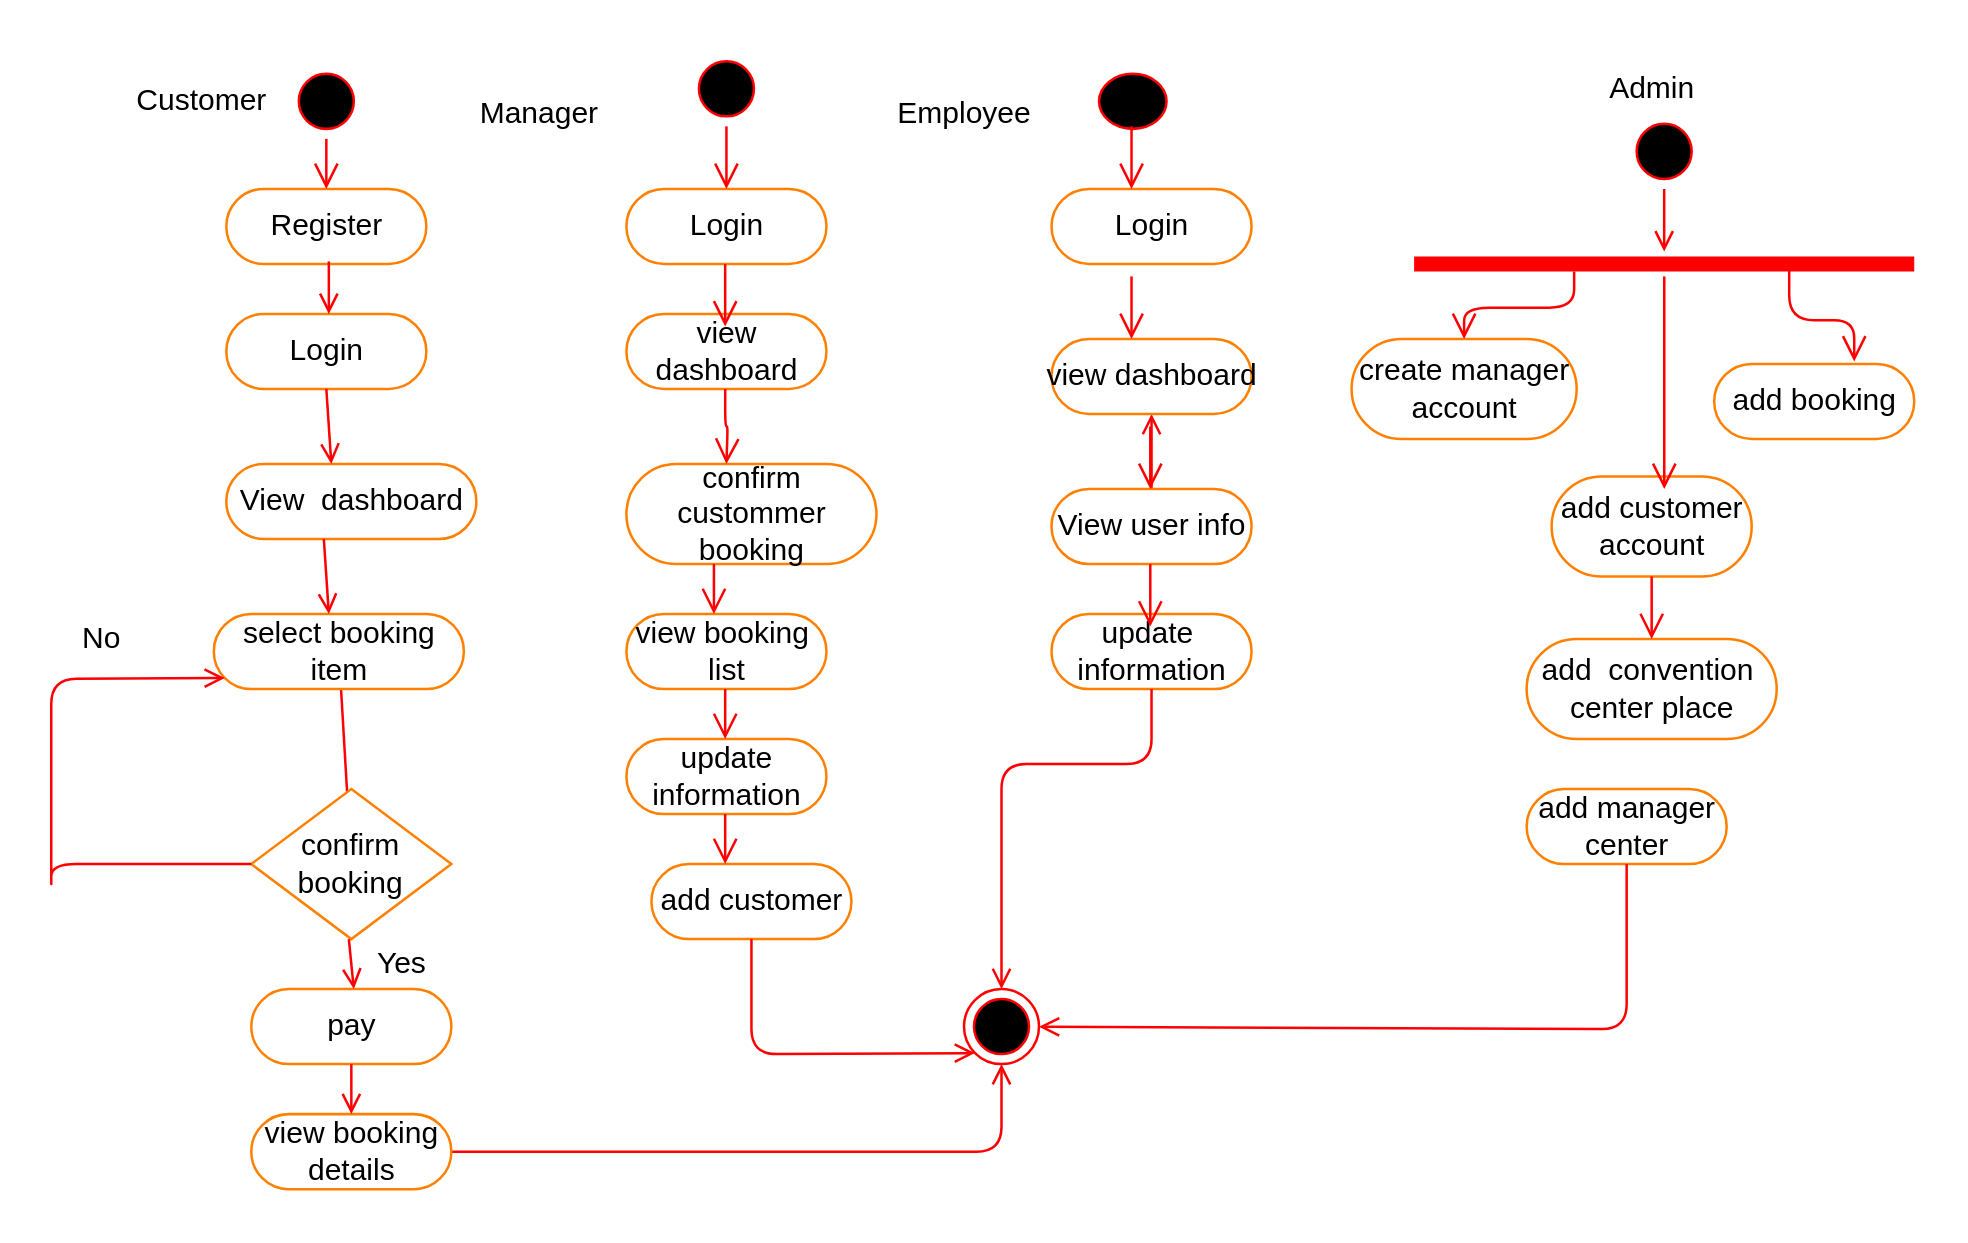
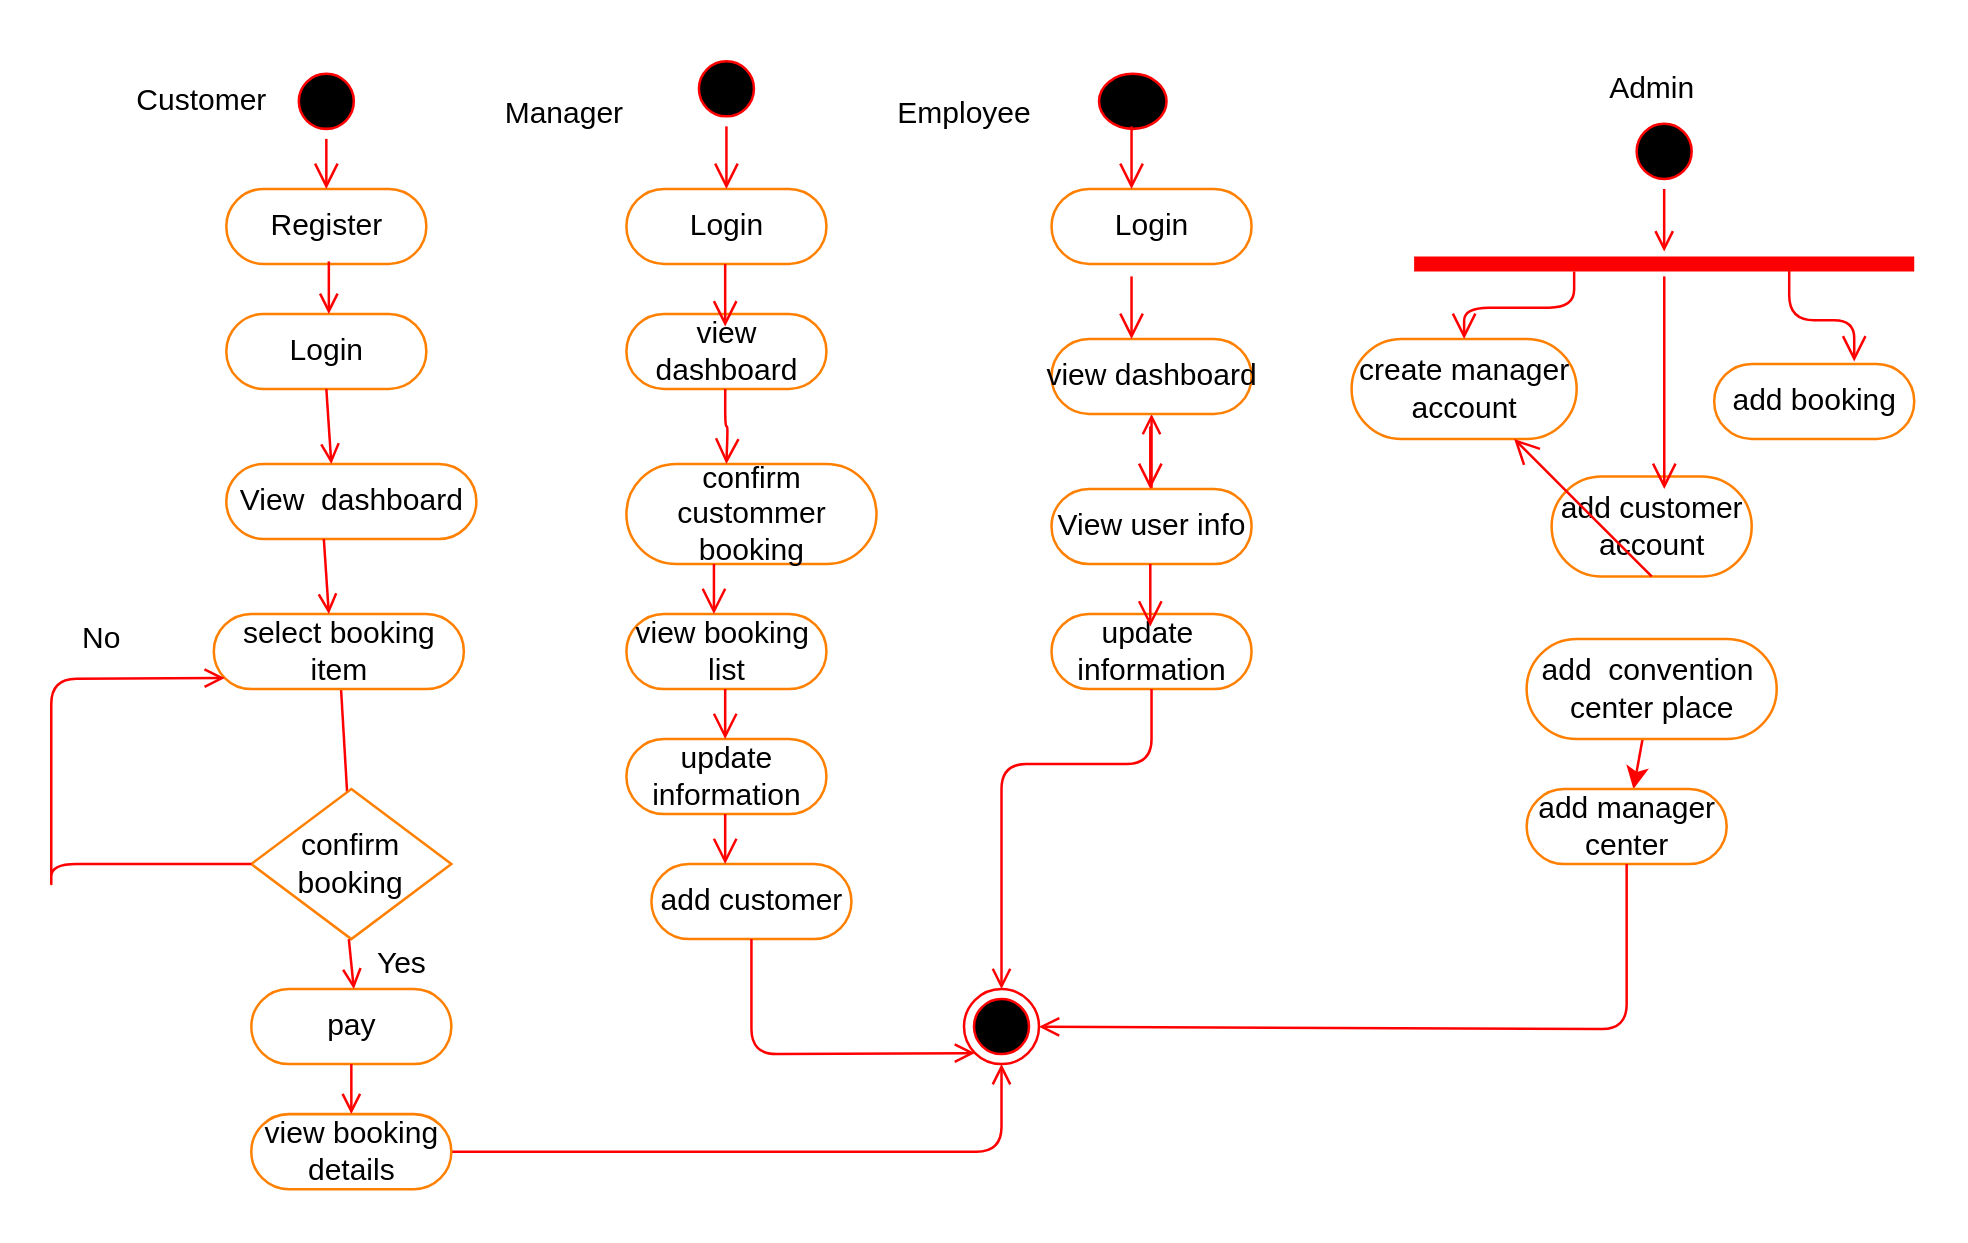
node "Manager": moved (539, 114) -> (564, 114)
edge "add customer account" -> "add convention center place": now "add customer account" -> "create manager account"
edge "add convention center place" -> "add manager center": added
